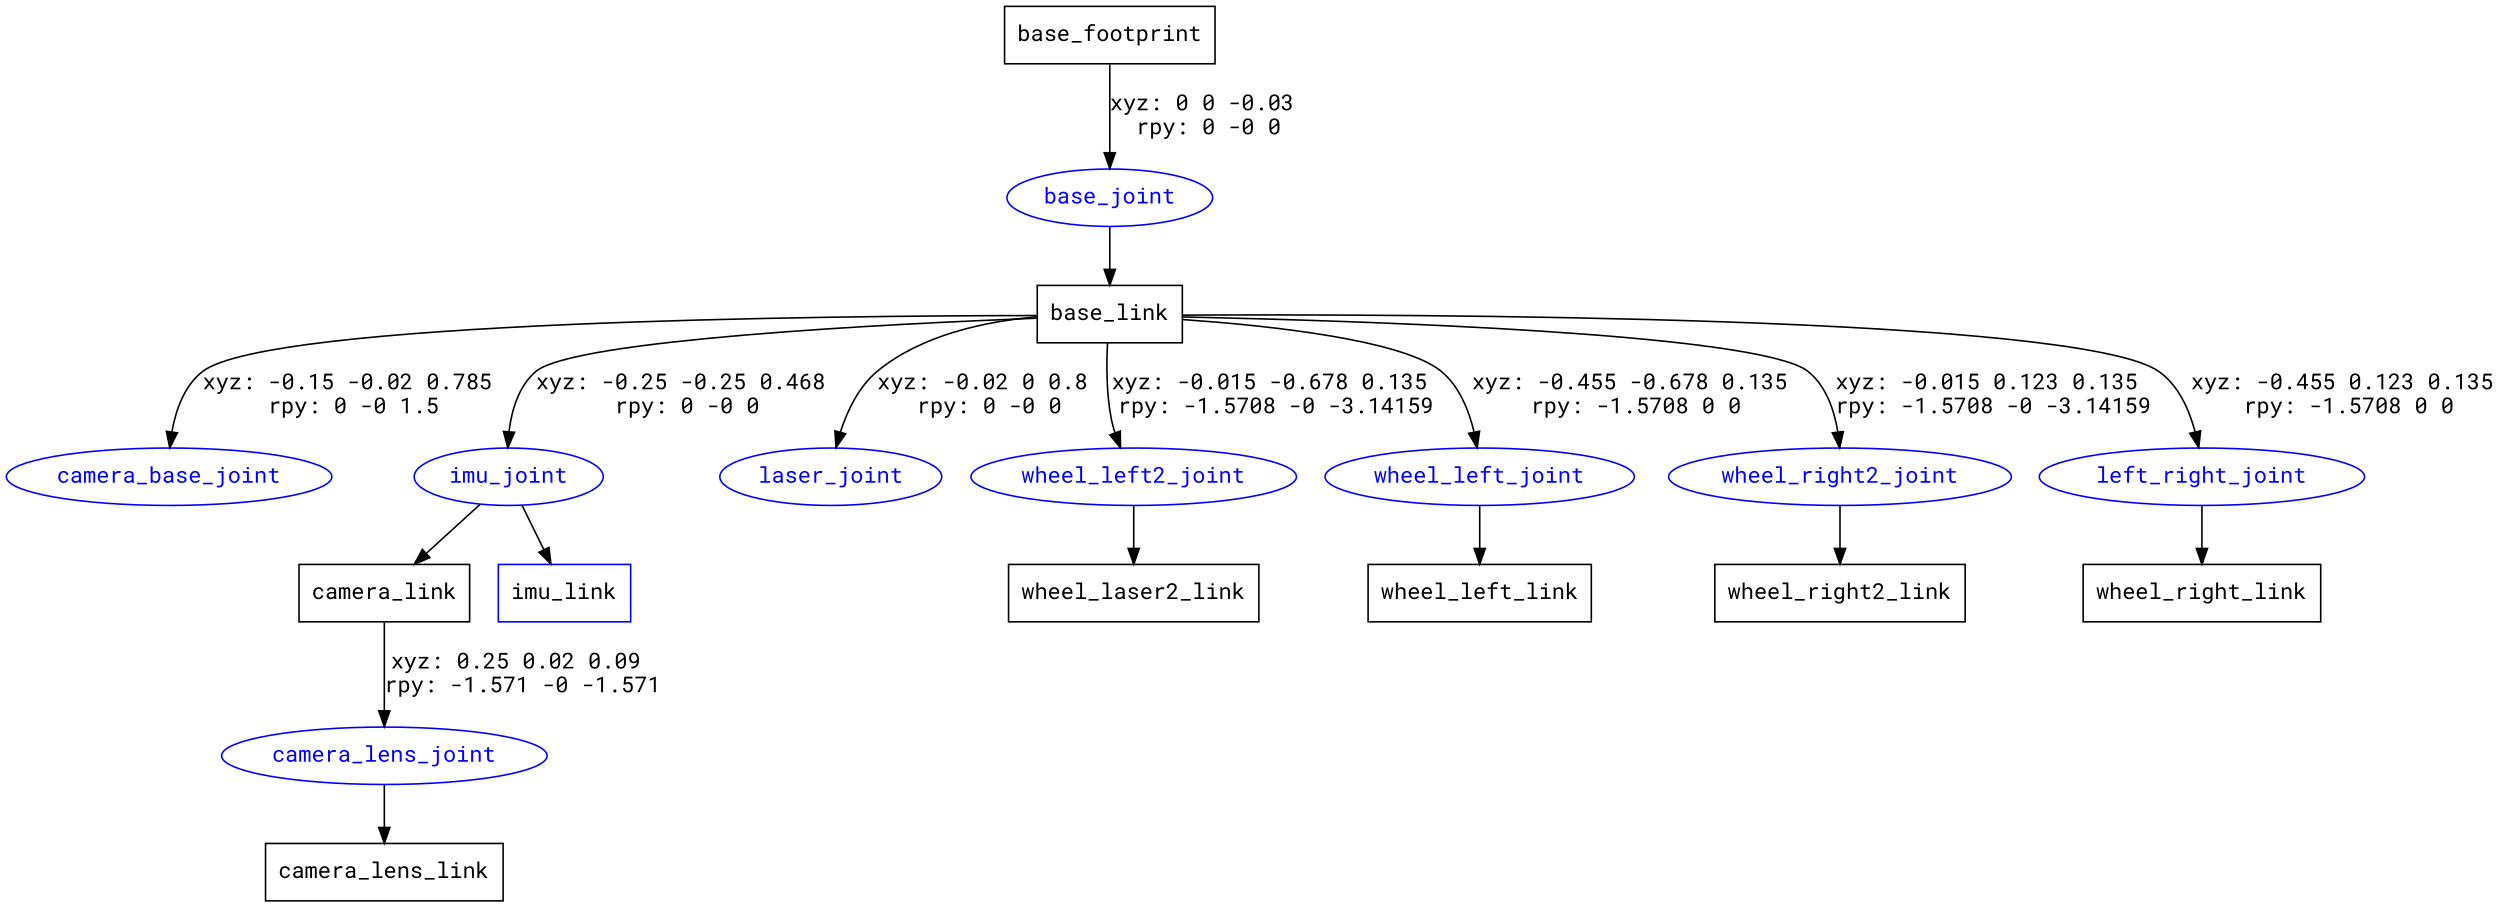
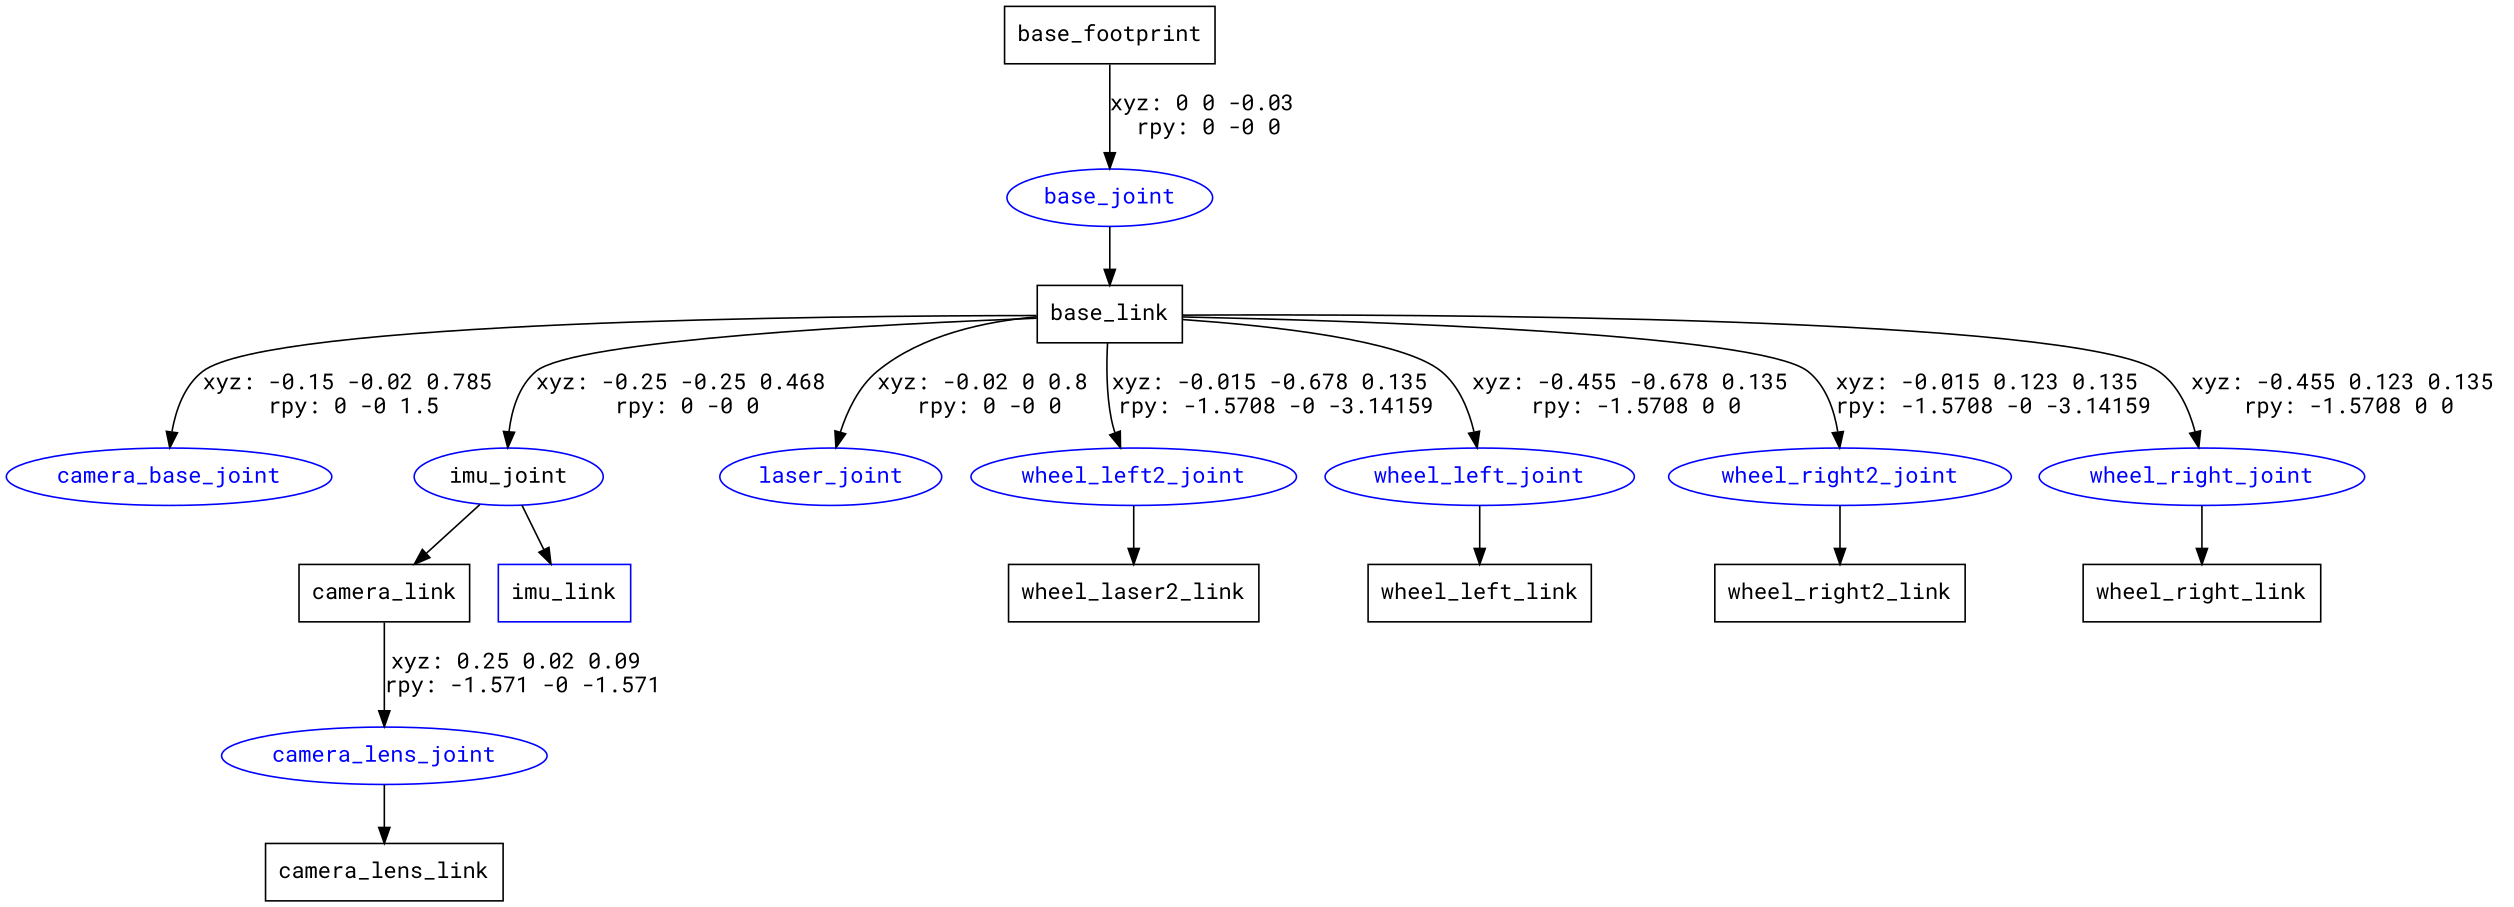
node "imu_joint": fontcolor blue -> black
node "left_right_joint": label "left_right_joint" -> "wheel_right_joint"
